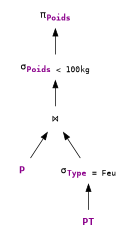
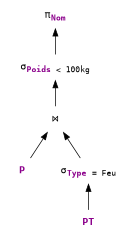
node "π": text "Poids" -> "Nom"
